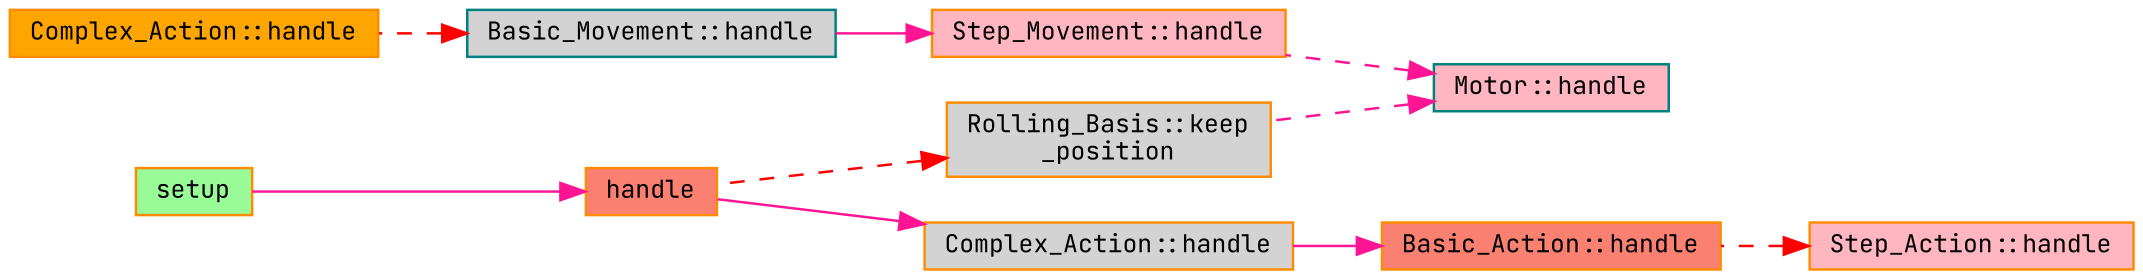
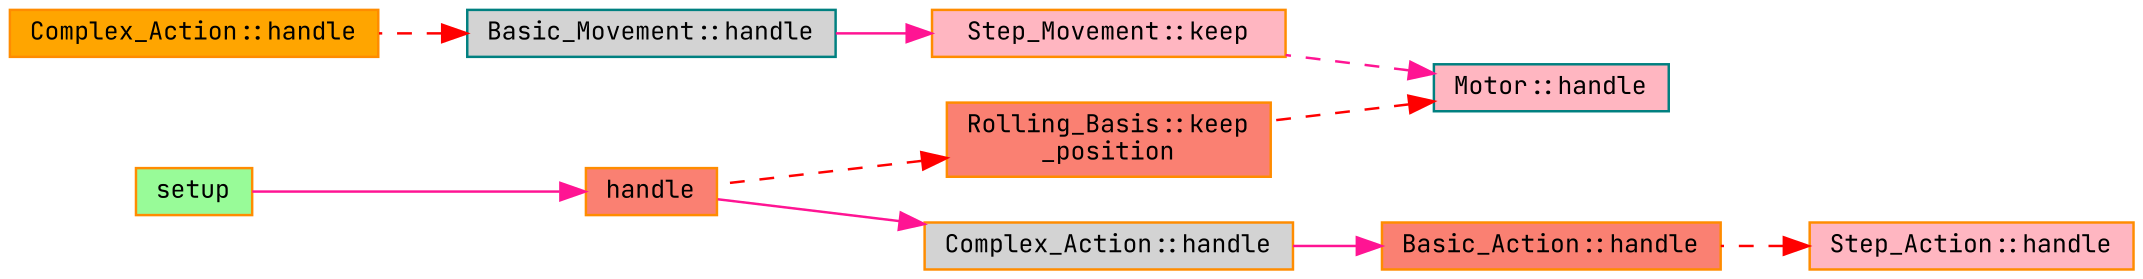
node "Step_Movement::handle": label "Step_Movement::handle" -> "Step_Movement::keep"
edge "Rolling_Basis::keep _position" -> "Motor::handle": color deeppink -> red
node "Rolling_Basis::keep _position": fillcolor lightgrey -> salmon
